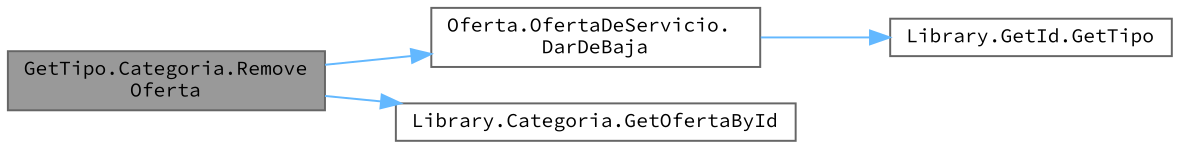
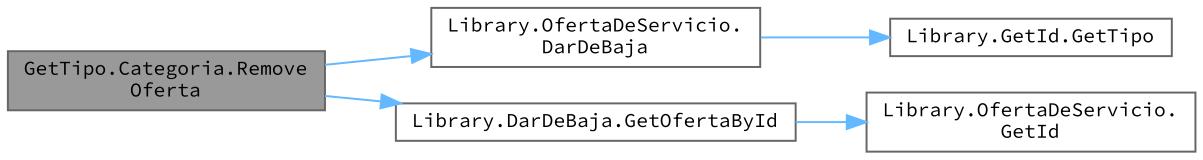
node "Oferta.OfertaDeServicio. DarDeBaja": label "Oferta.OfertaDeServicio. DarDeBaja" -> "Library.OfertaDeServicio. DarDeBaja"
node "Library.Categoria.GetOfertaById": label "Library.Categoria.GetOfertaById" -> "Library.DarDeBaja.GetOfertaById"
node "Library.OfertaDeServicio. GetId": added
